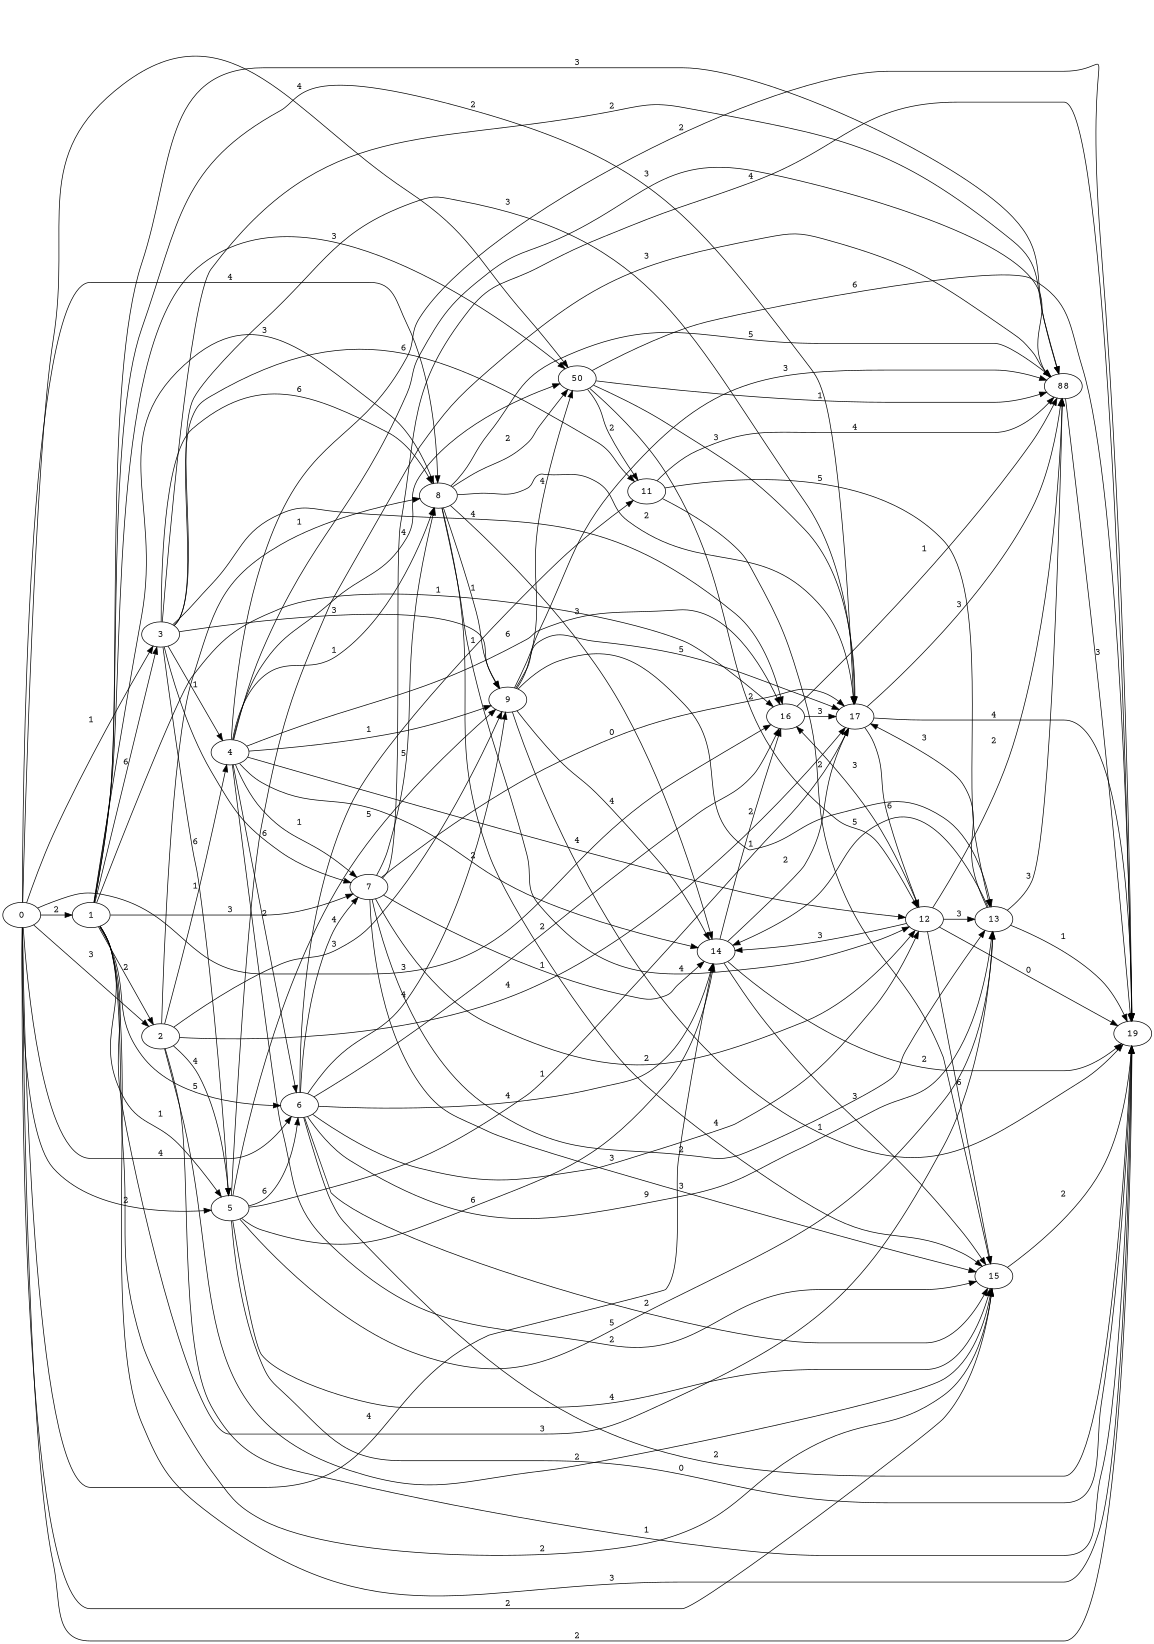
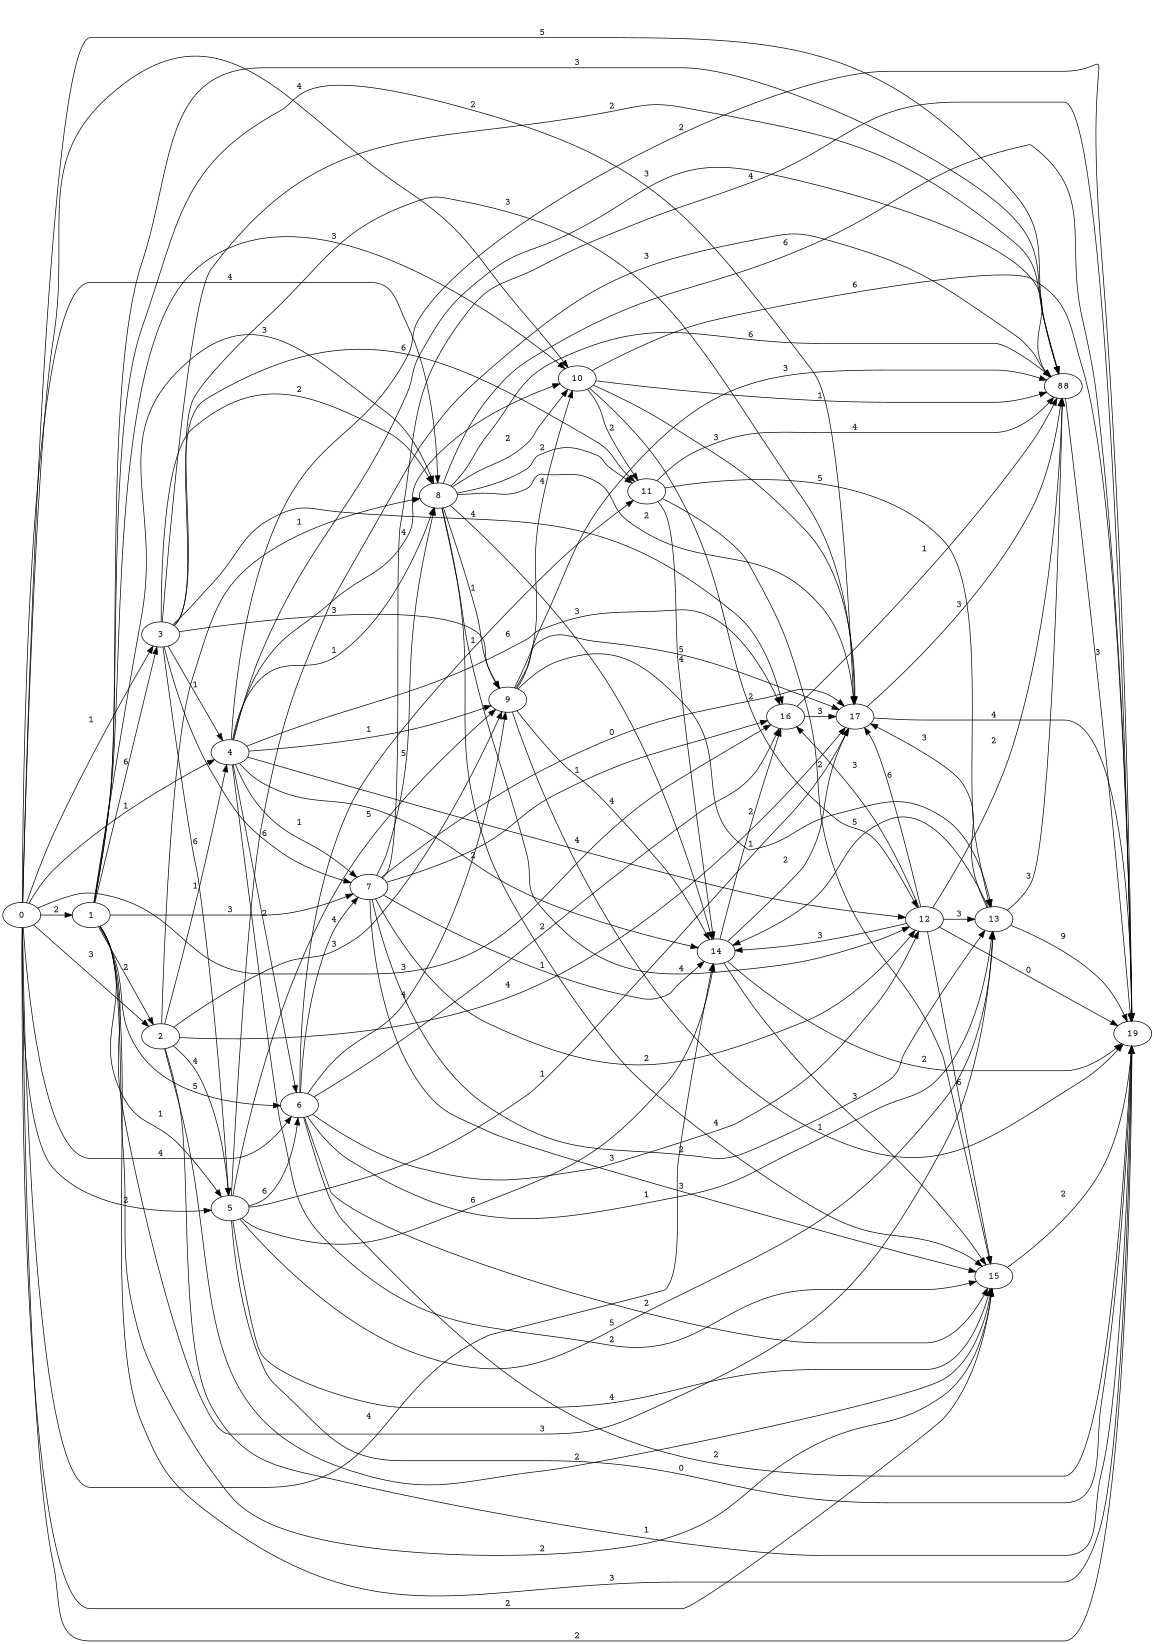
edge "0" -> "88": added, label "5"
edge "8" -> "19": added, label "6"
edge "8" -> "88": label "5" -> "6"
node "50": label "50" -> "10"
edge "3" -> "8": label "6" -> "2"
edge "8" -> "11": added, label "2"
edge "1" -> "16": now "7" -> "16"
edge "17" -> "12": reversed
edge "0" -> "4": added, label "1"
edge "13" -> "19": label "1" -> "9"
edge "6" -> "14": now "11" -> "14"
edge "6" -> "13": label "9" -> "1"
